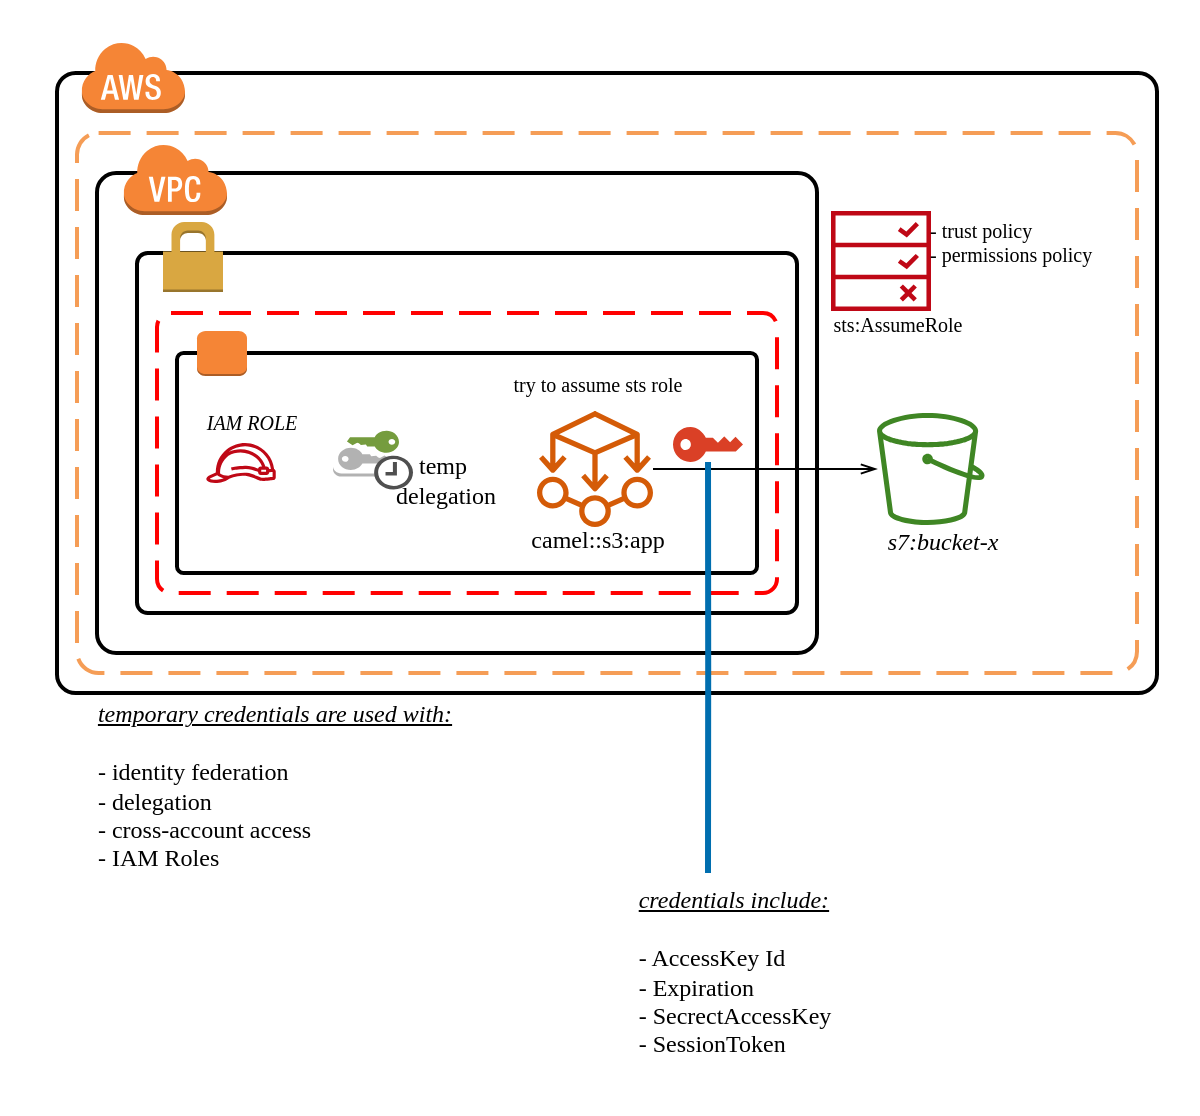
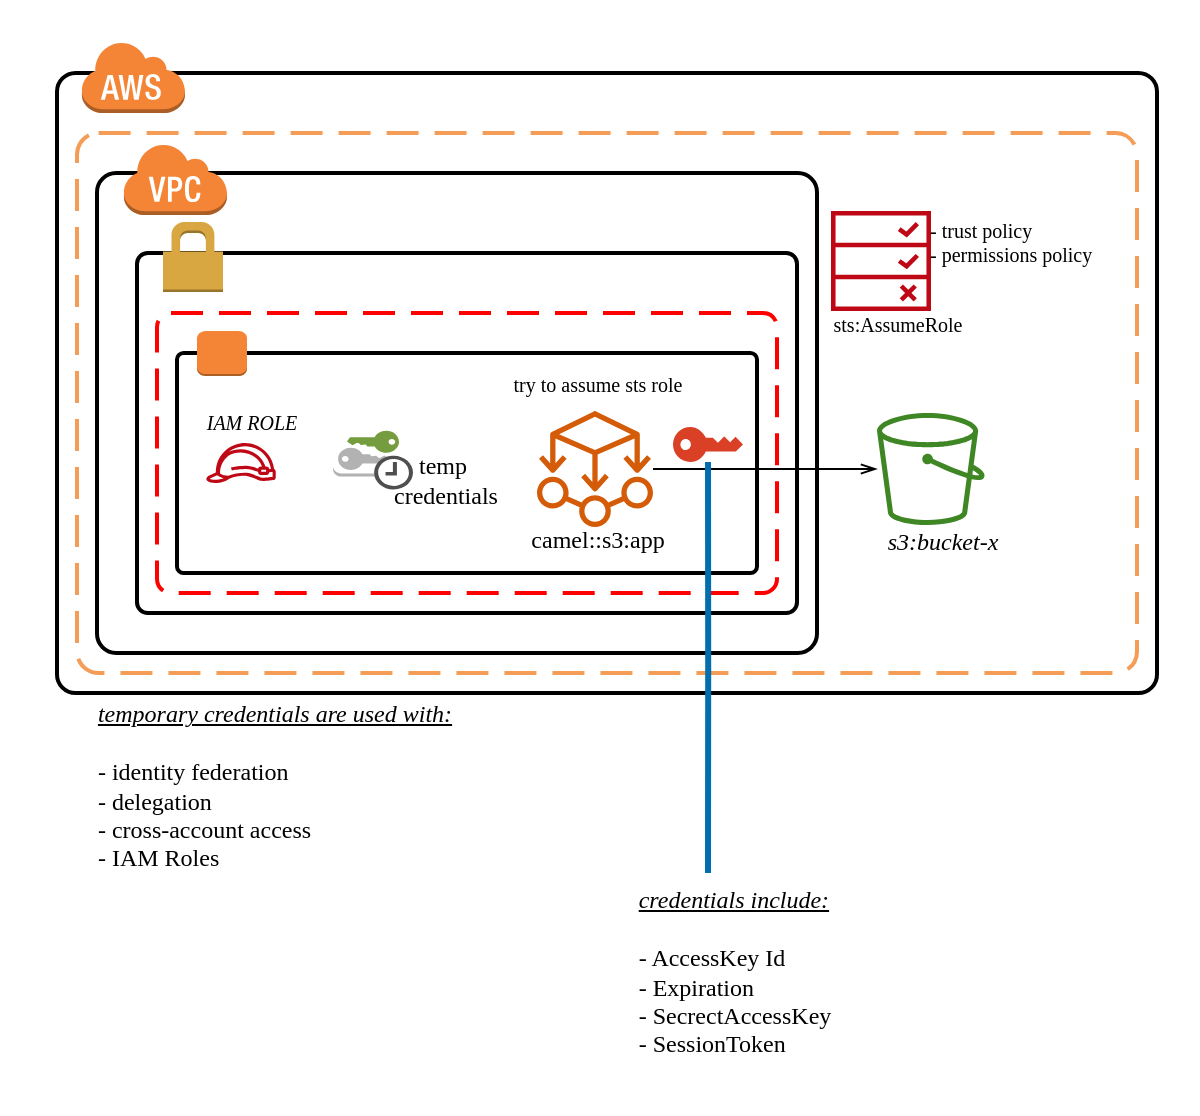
node "temp delegation": label "temp delegation" -> "temp credentials"
node "s7:bucket-x": label "s7:bucket-x" -> "s3:bucket-x"
